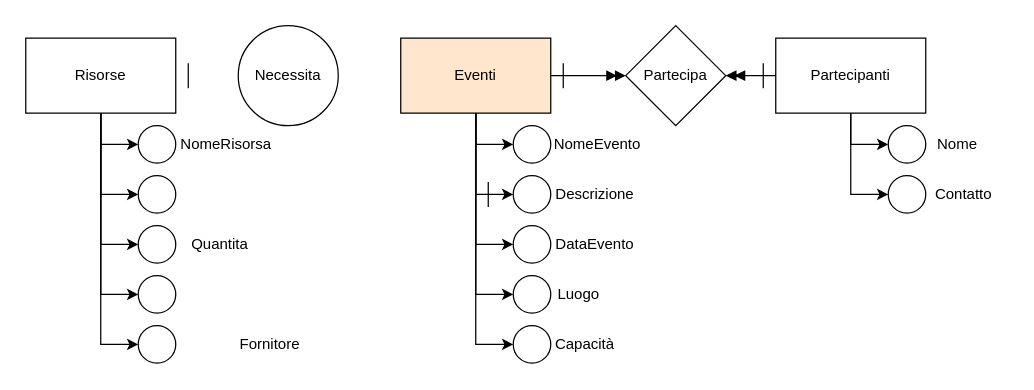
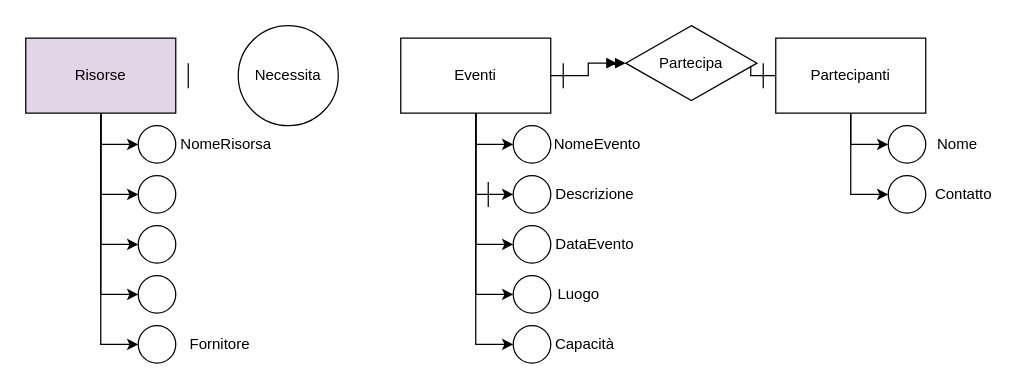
node "Risorse": fillcolor #ffffff -> #e1d5e7
node "Eventi": fillcolor #ffe6cc -> #ffffff
node "Partecipa": size 100x100 -> 131x75
node "Quantita": removed
node "Fornitore": moved (269, 344) -> (219, 344)
